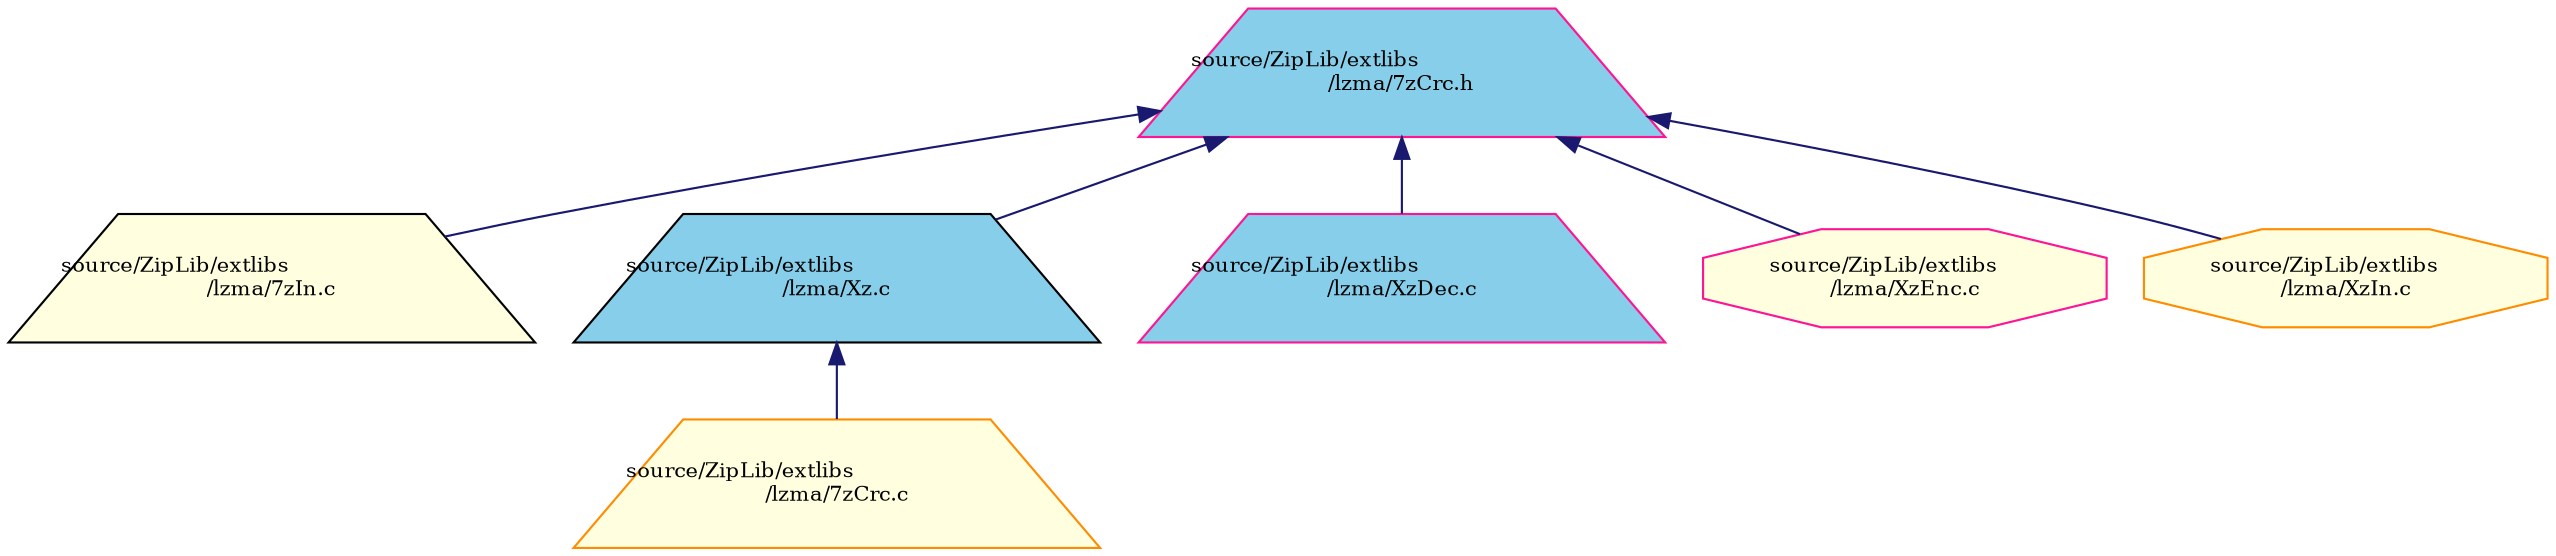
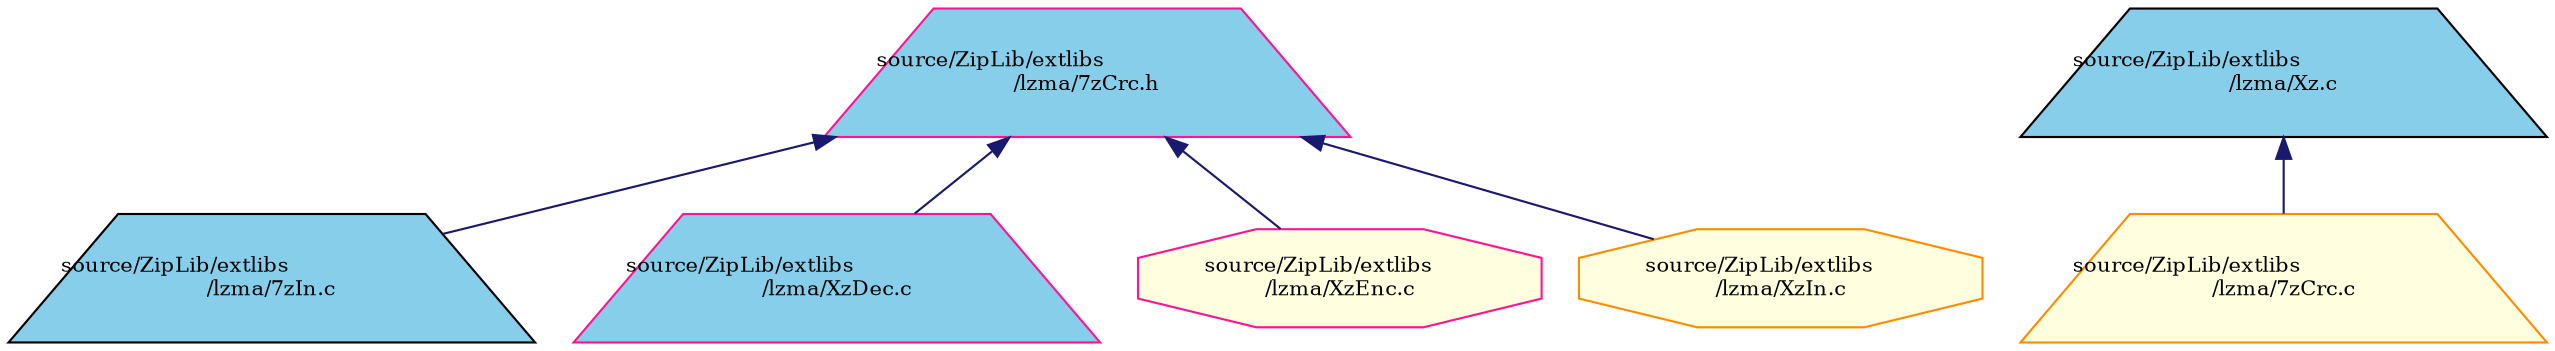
edge "source/ZipLib/extlibs /lzma/Xz.c" -> "source/ZipLib/extlibs /lzma/7zCrc.h": removed
node "source/ZipLib/extlibs /lzma/7zIn.c": fillcolor lightyellow -> skyblue
